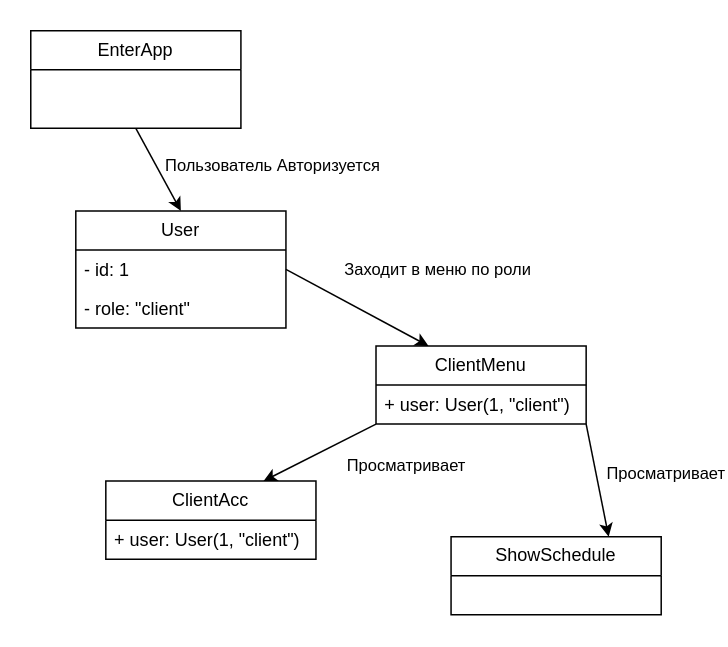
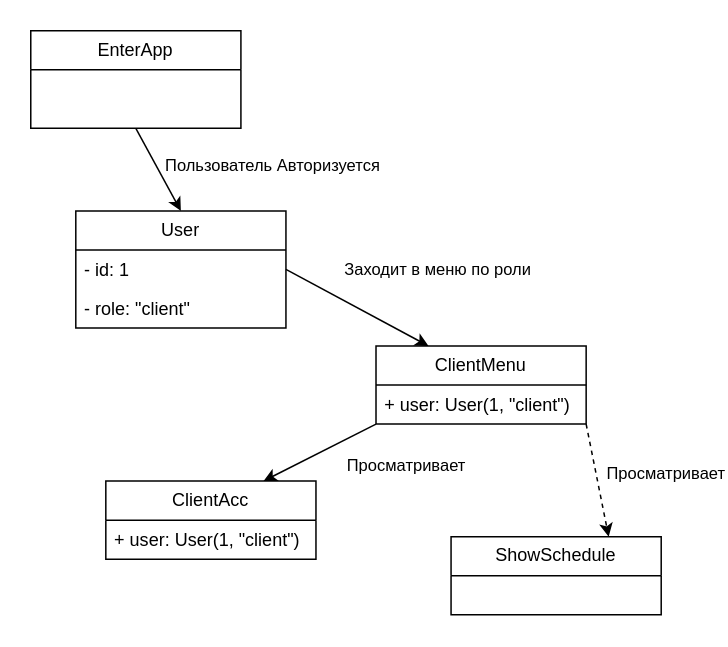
edge "ClientMenu" -> "ShowSchedule": style solid -> dashed
